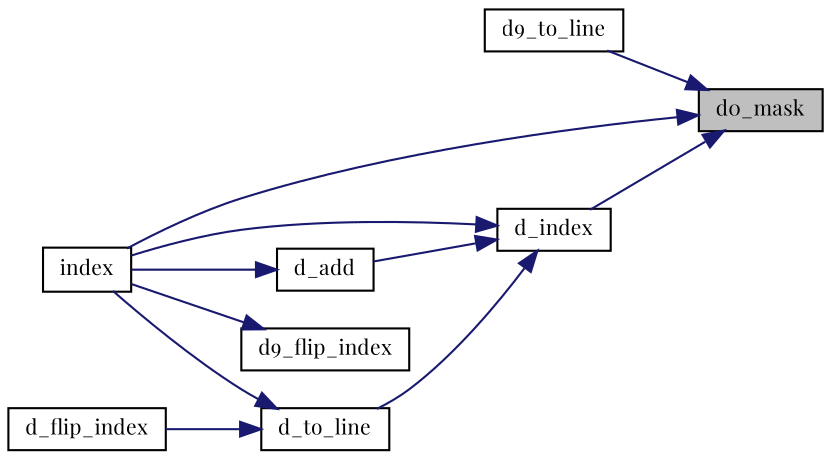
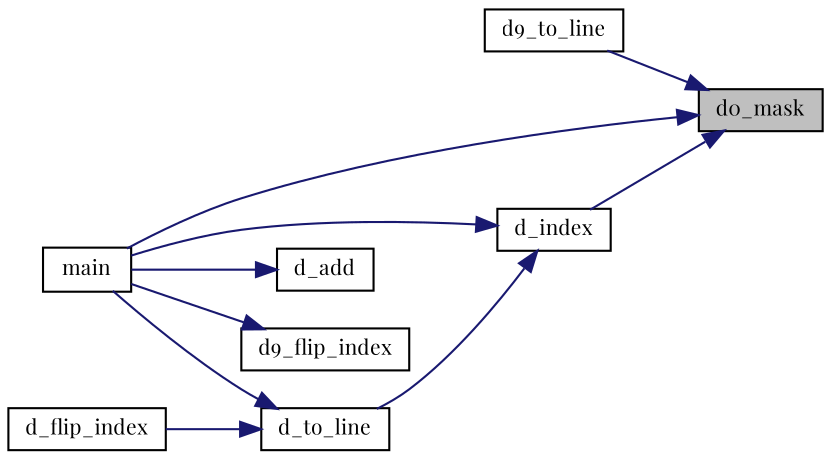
edge "d_add" -> "d_index": removed
node "index": label "index" -> "main"
